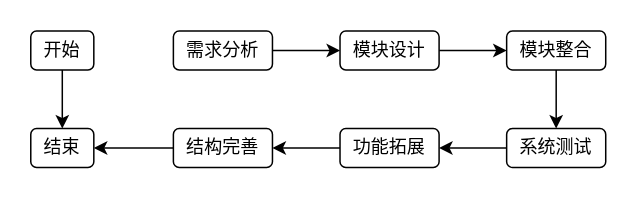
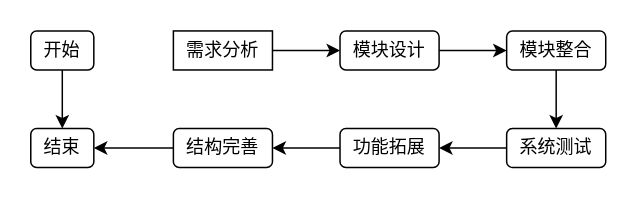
node "需求分析": shape rounded rectangle -> rectangle
